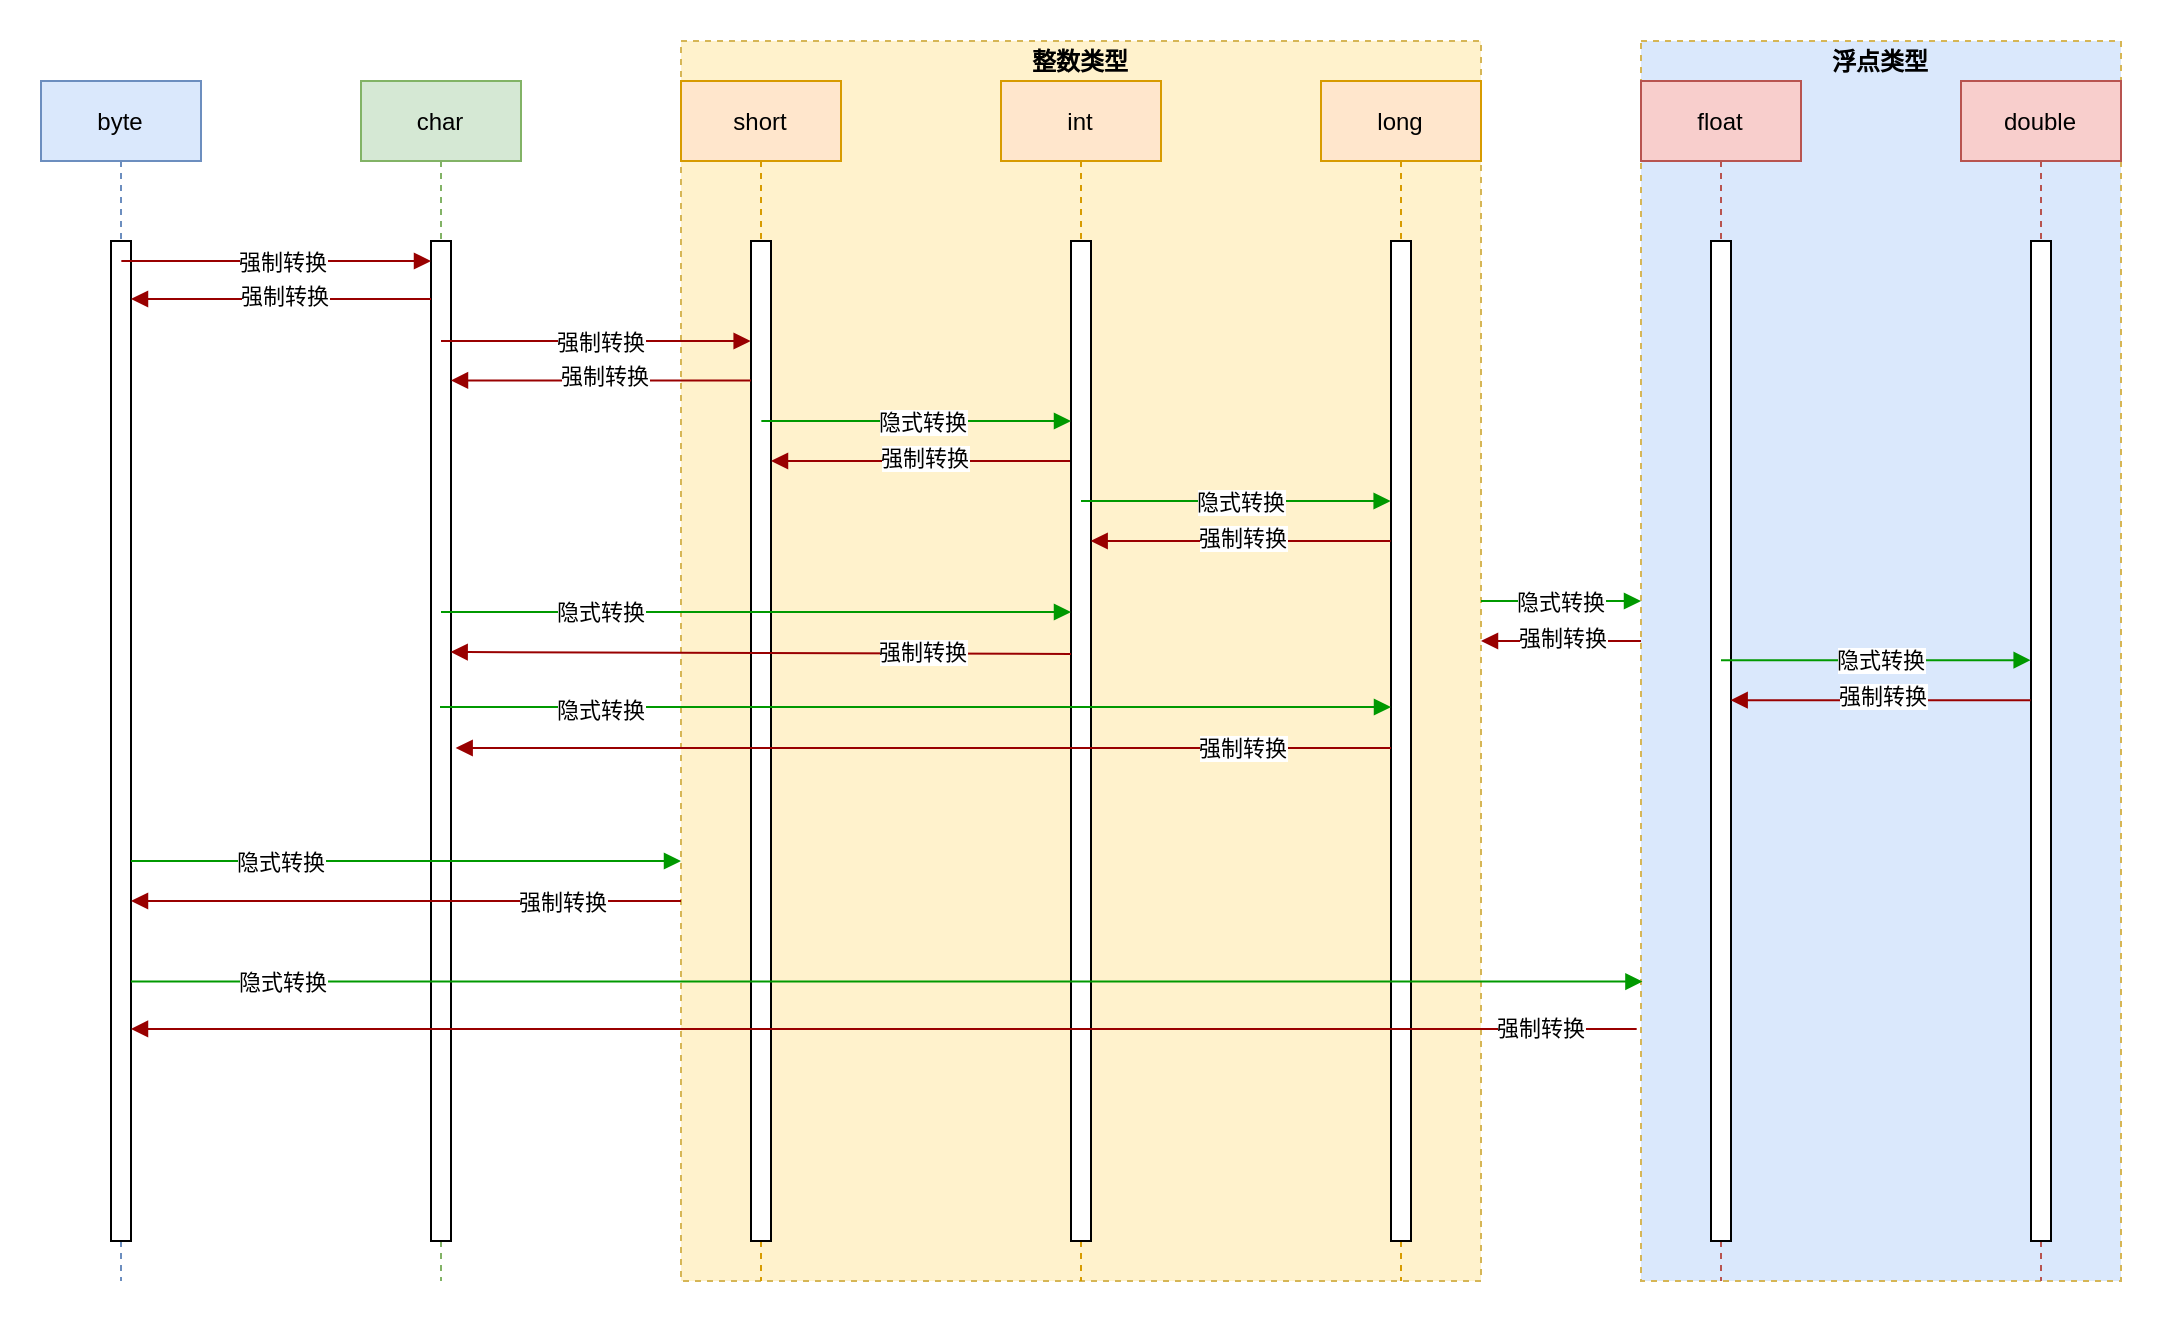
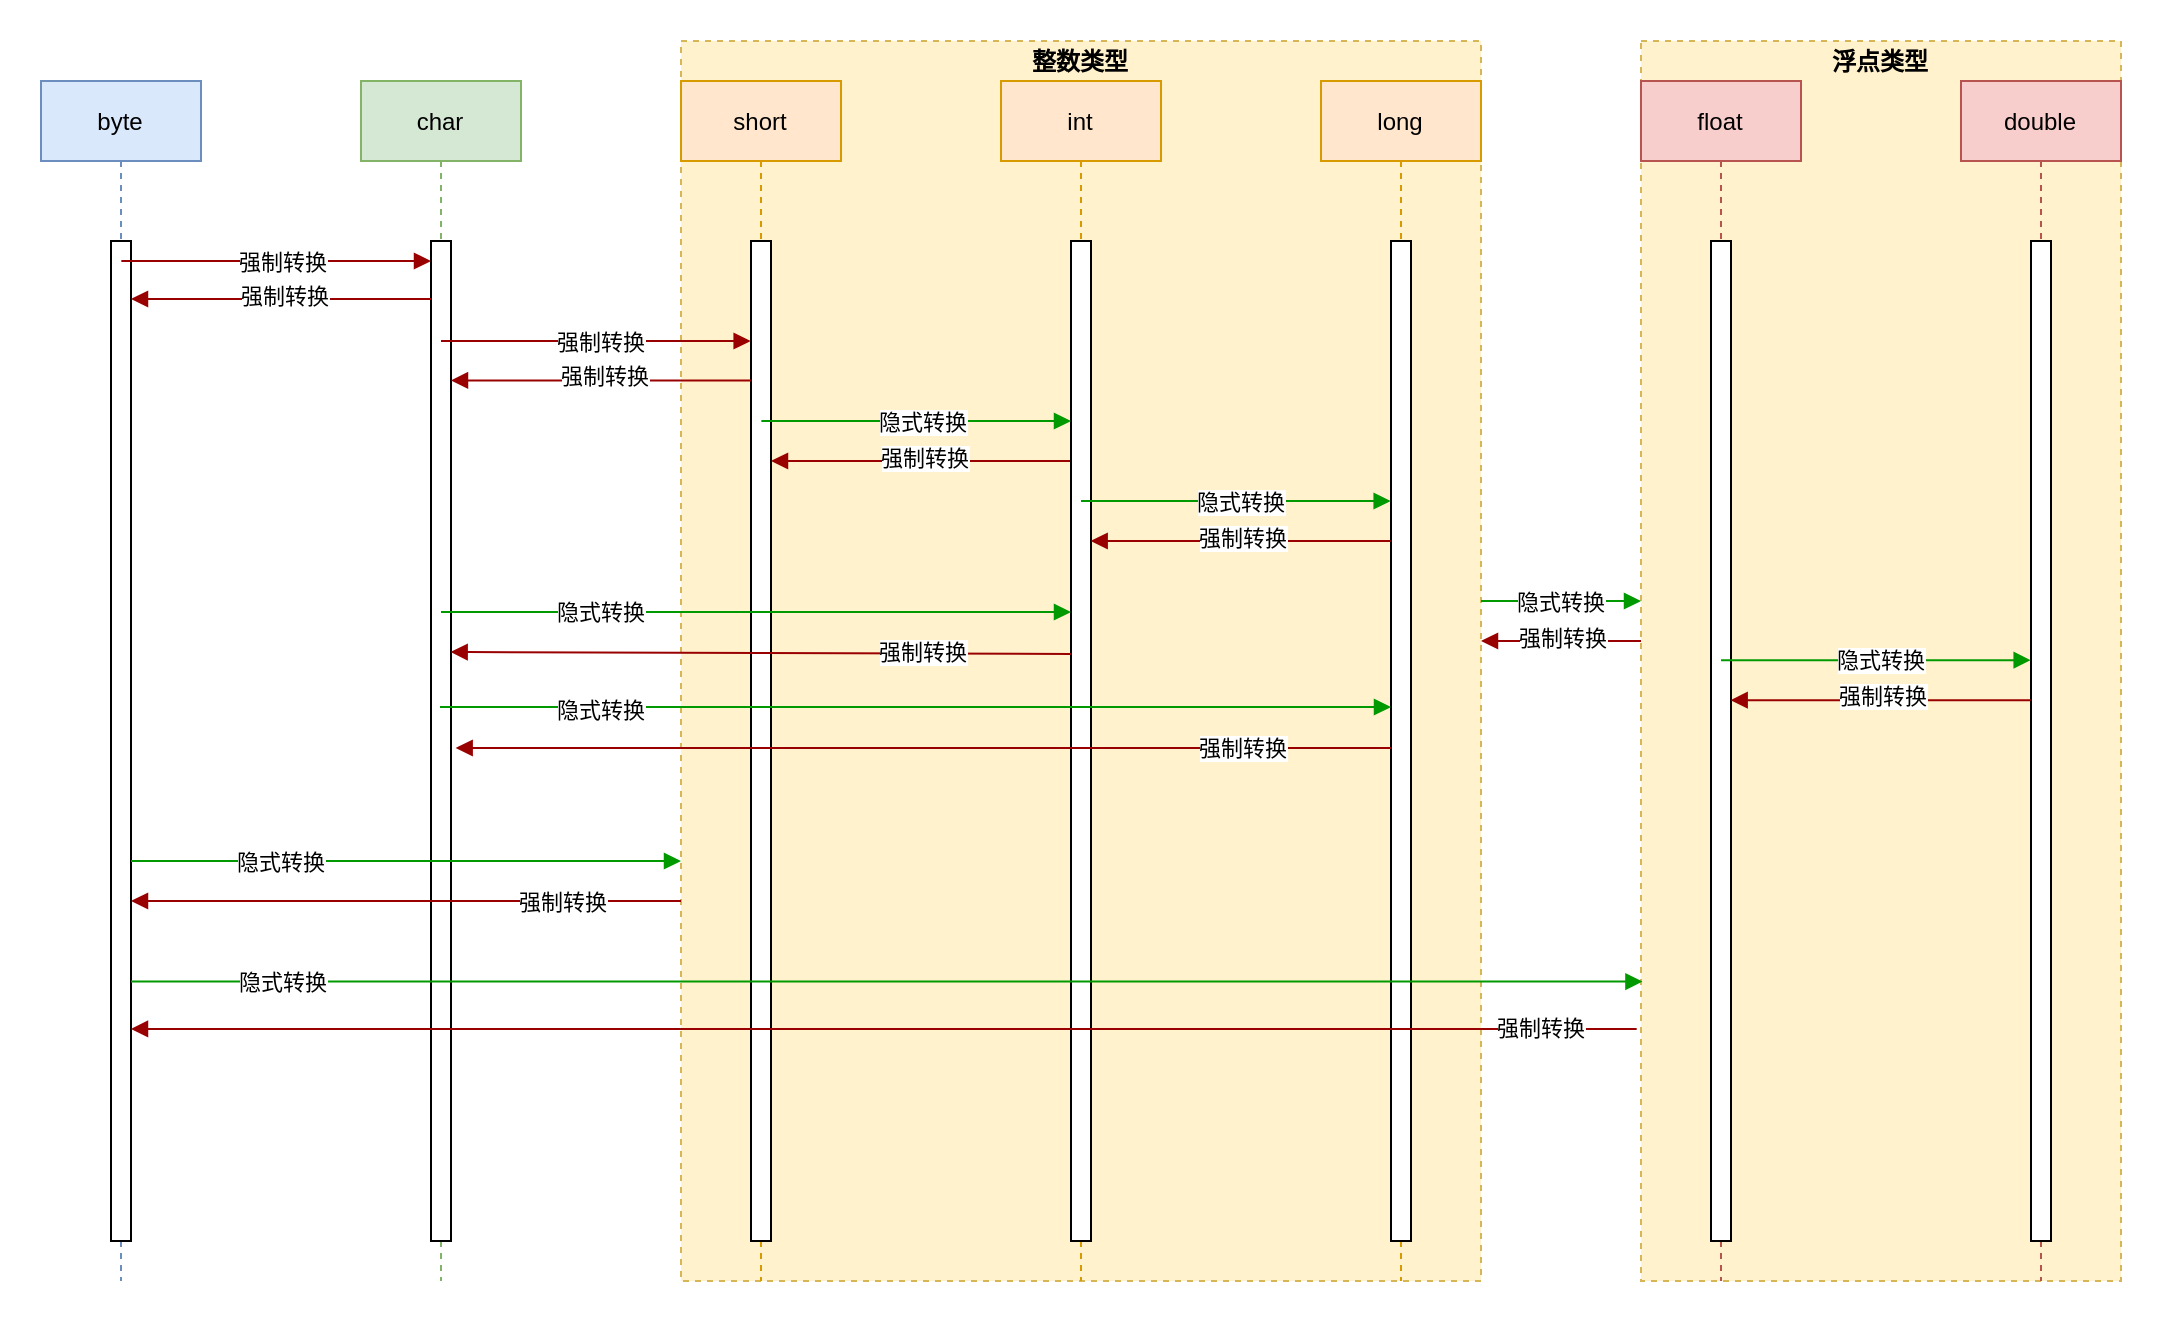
node "浮点类型": fillcolor #dae8fc -> #fff2cc
